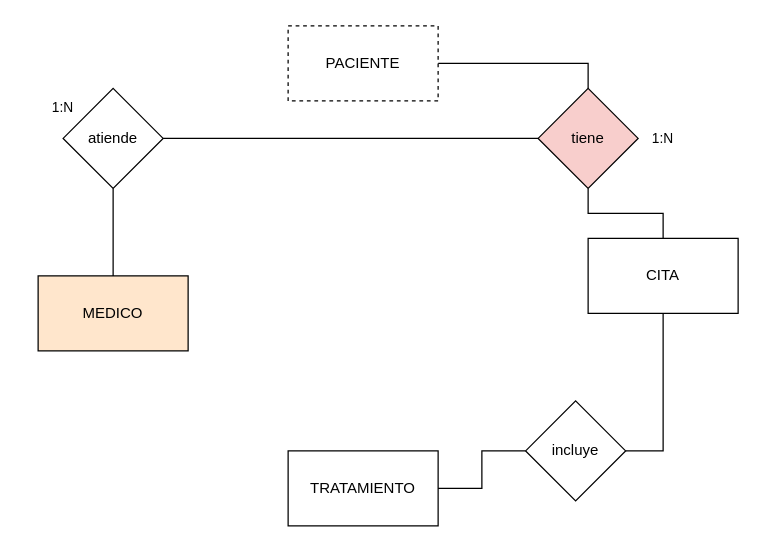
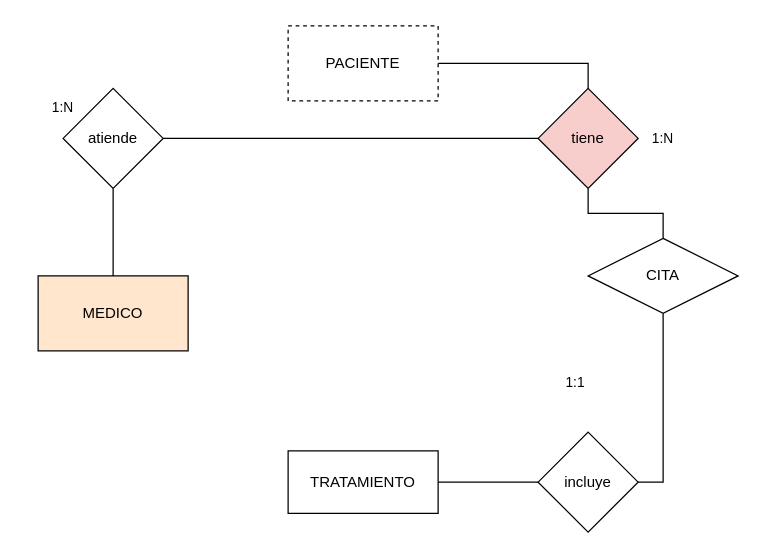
node "CITA": shape rectangle -> diamond
node "1:1": added
node "incluye": moved (576, 451) -> (588, 482)
node "TRATAMIENTO": size 150x75 -> 150x63
